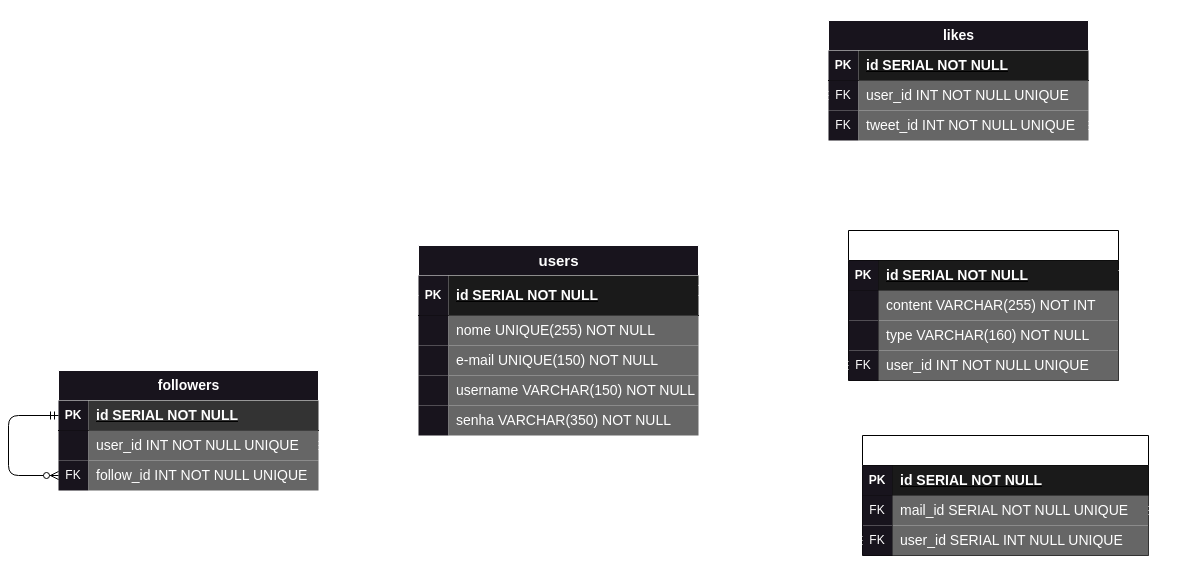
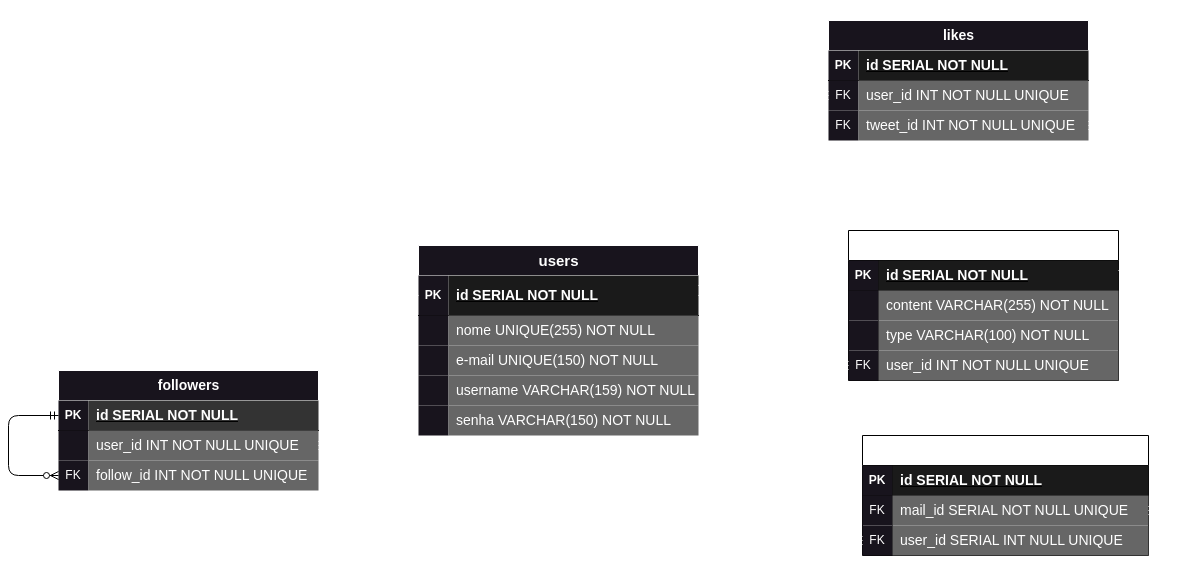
node "content VARCHAR(255) NOT INT": label "content VARCHAR(255) NOT INT" -> "content VARCHAR(255) NOT NULL"
node "type VARCHAR(160) NOT NULL": label "type VARCHAR(160) NOT NULL" -> "type VARCHAR(100) NOT NULL"
node "username VARCHAR(150) NOT NULL": label "username VARCHAR(150) NOT NULL" -> "username VARCHAR(159) NOT NULL"
node "senha VARCHAR(350) NOT NULL": label "senha VARCHAR(350) NOT NULL" -> "senha VARCHAR(150) NOT NULL"
